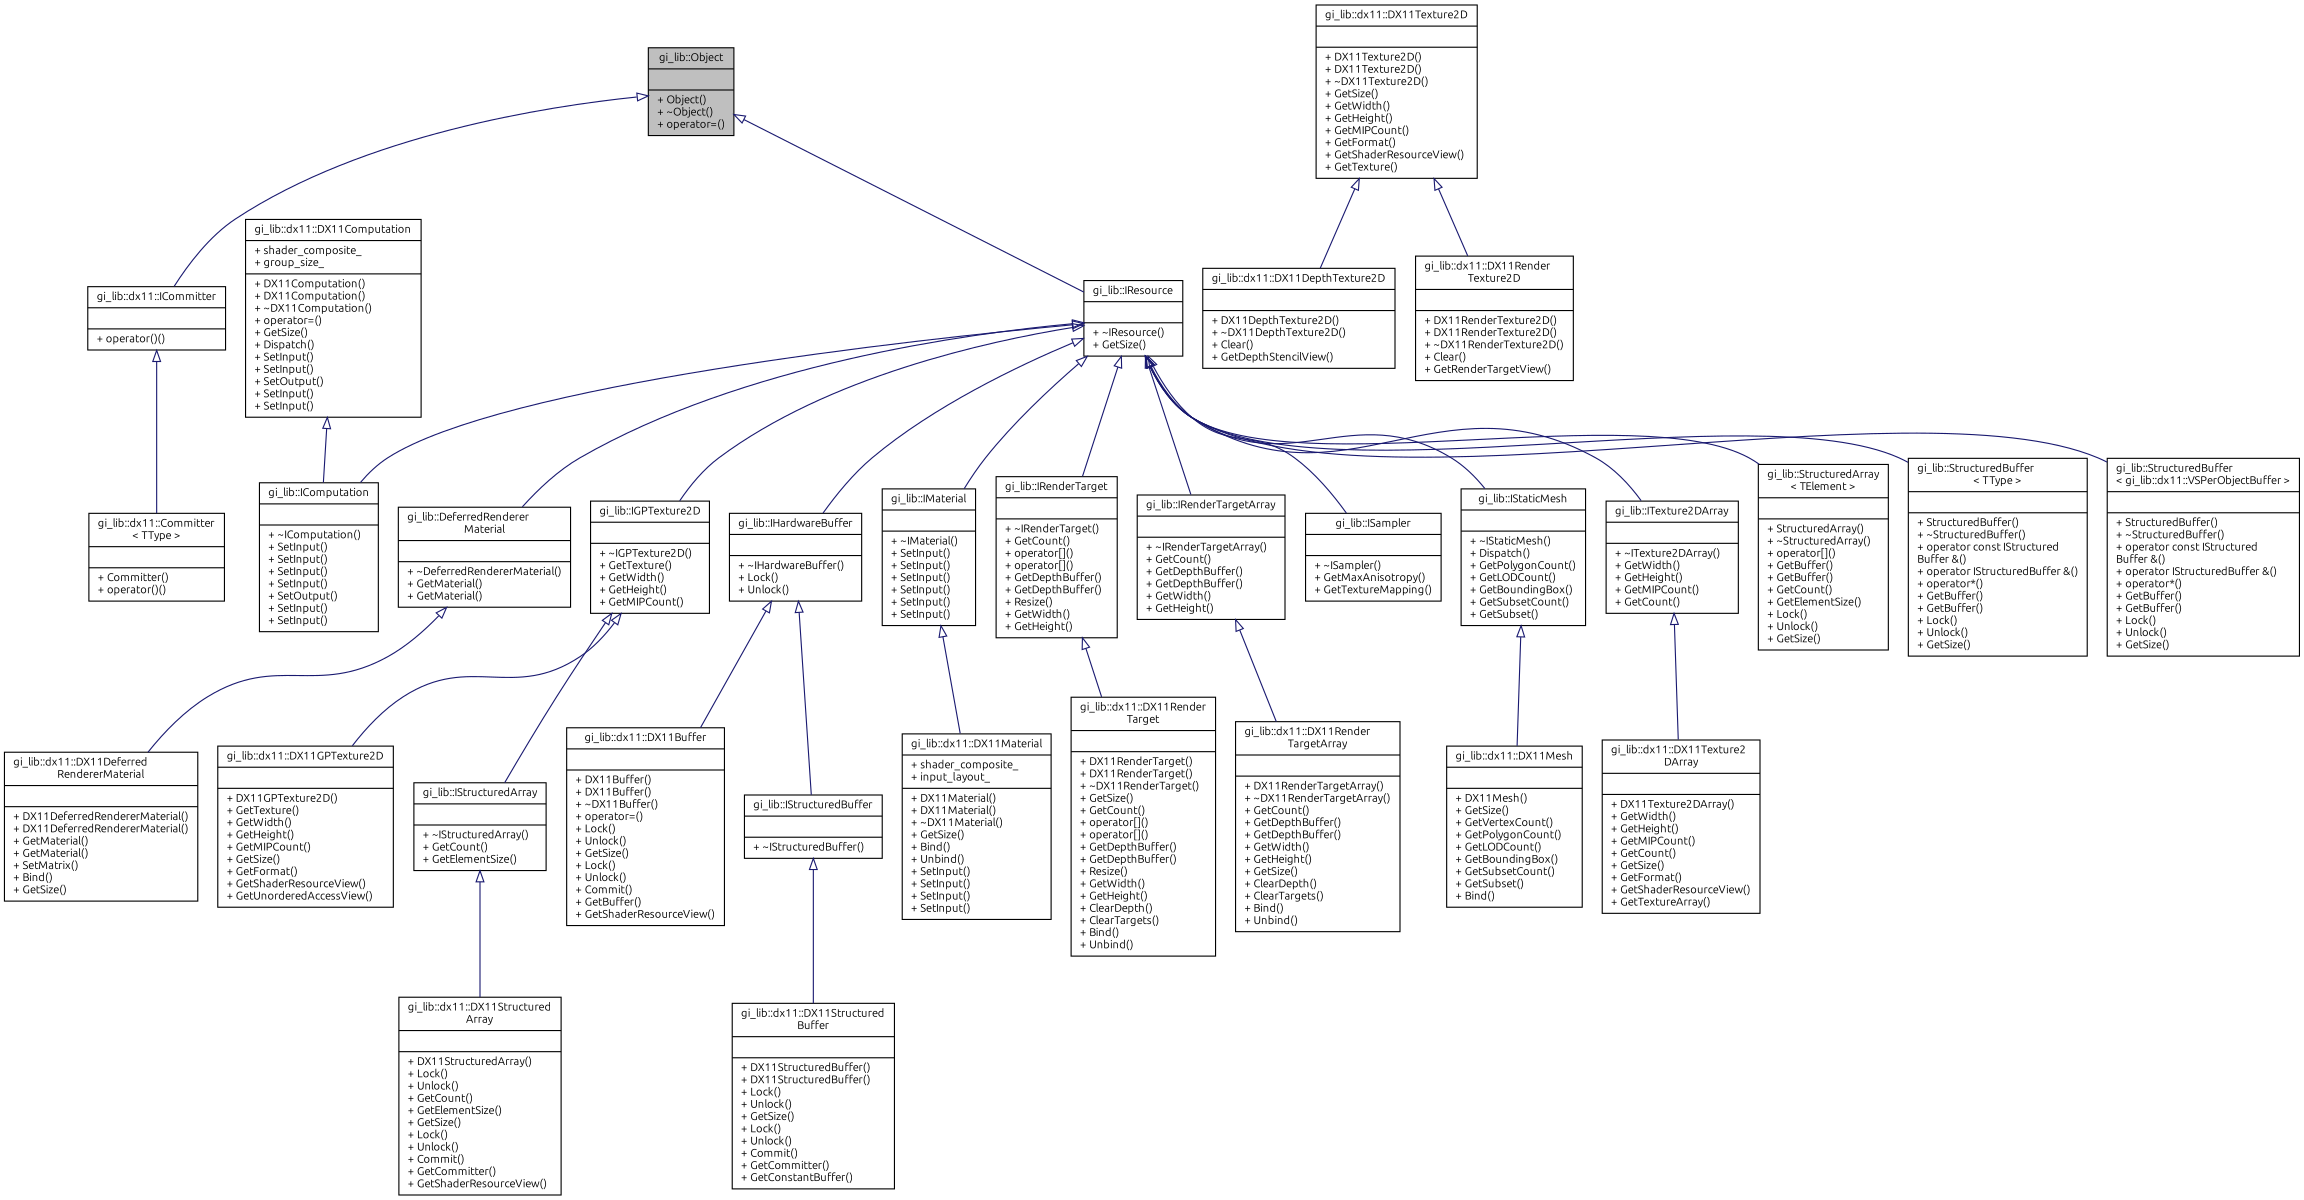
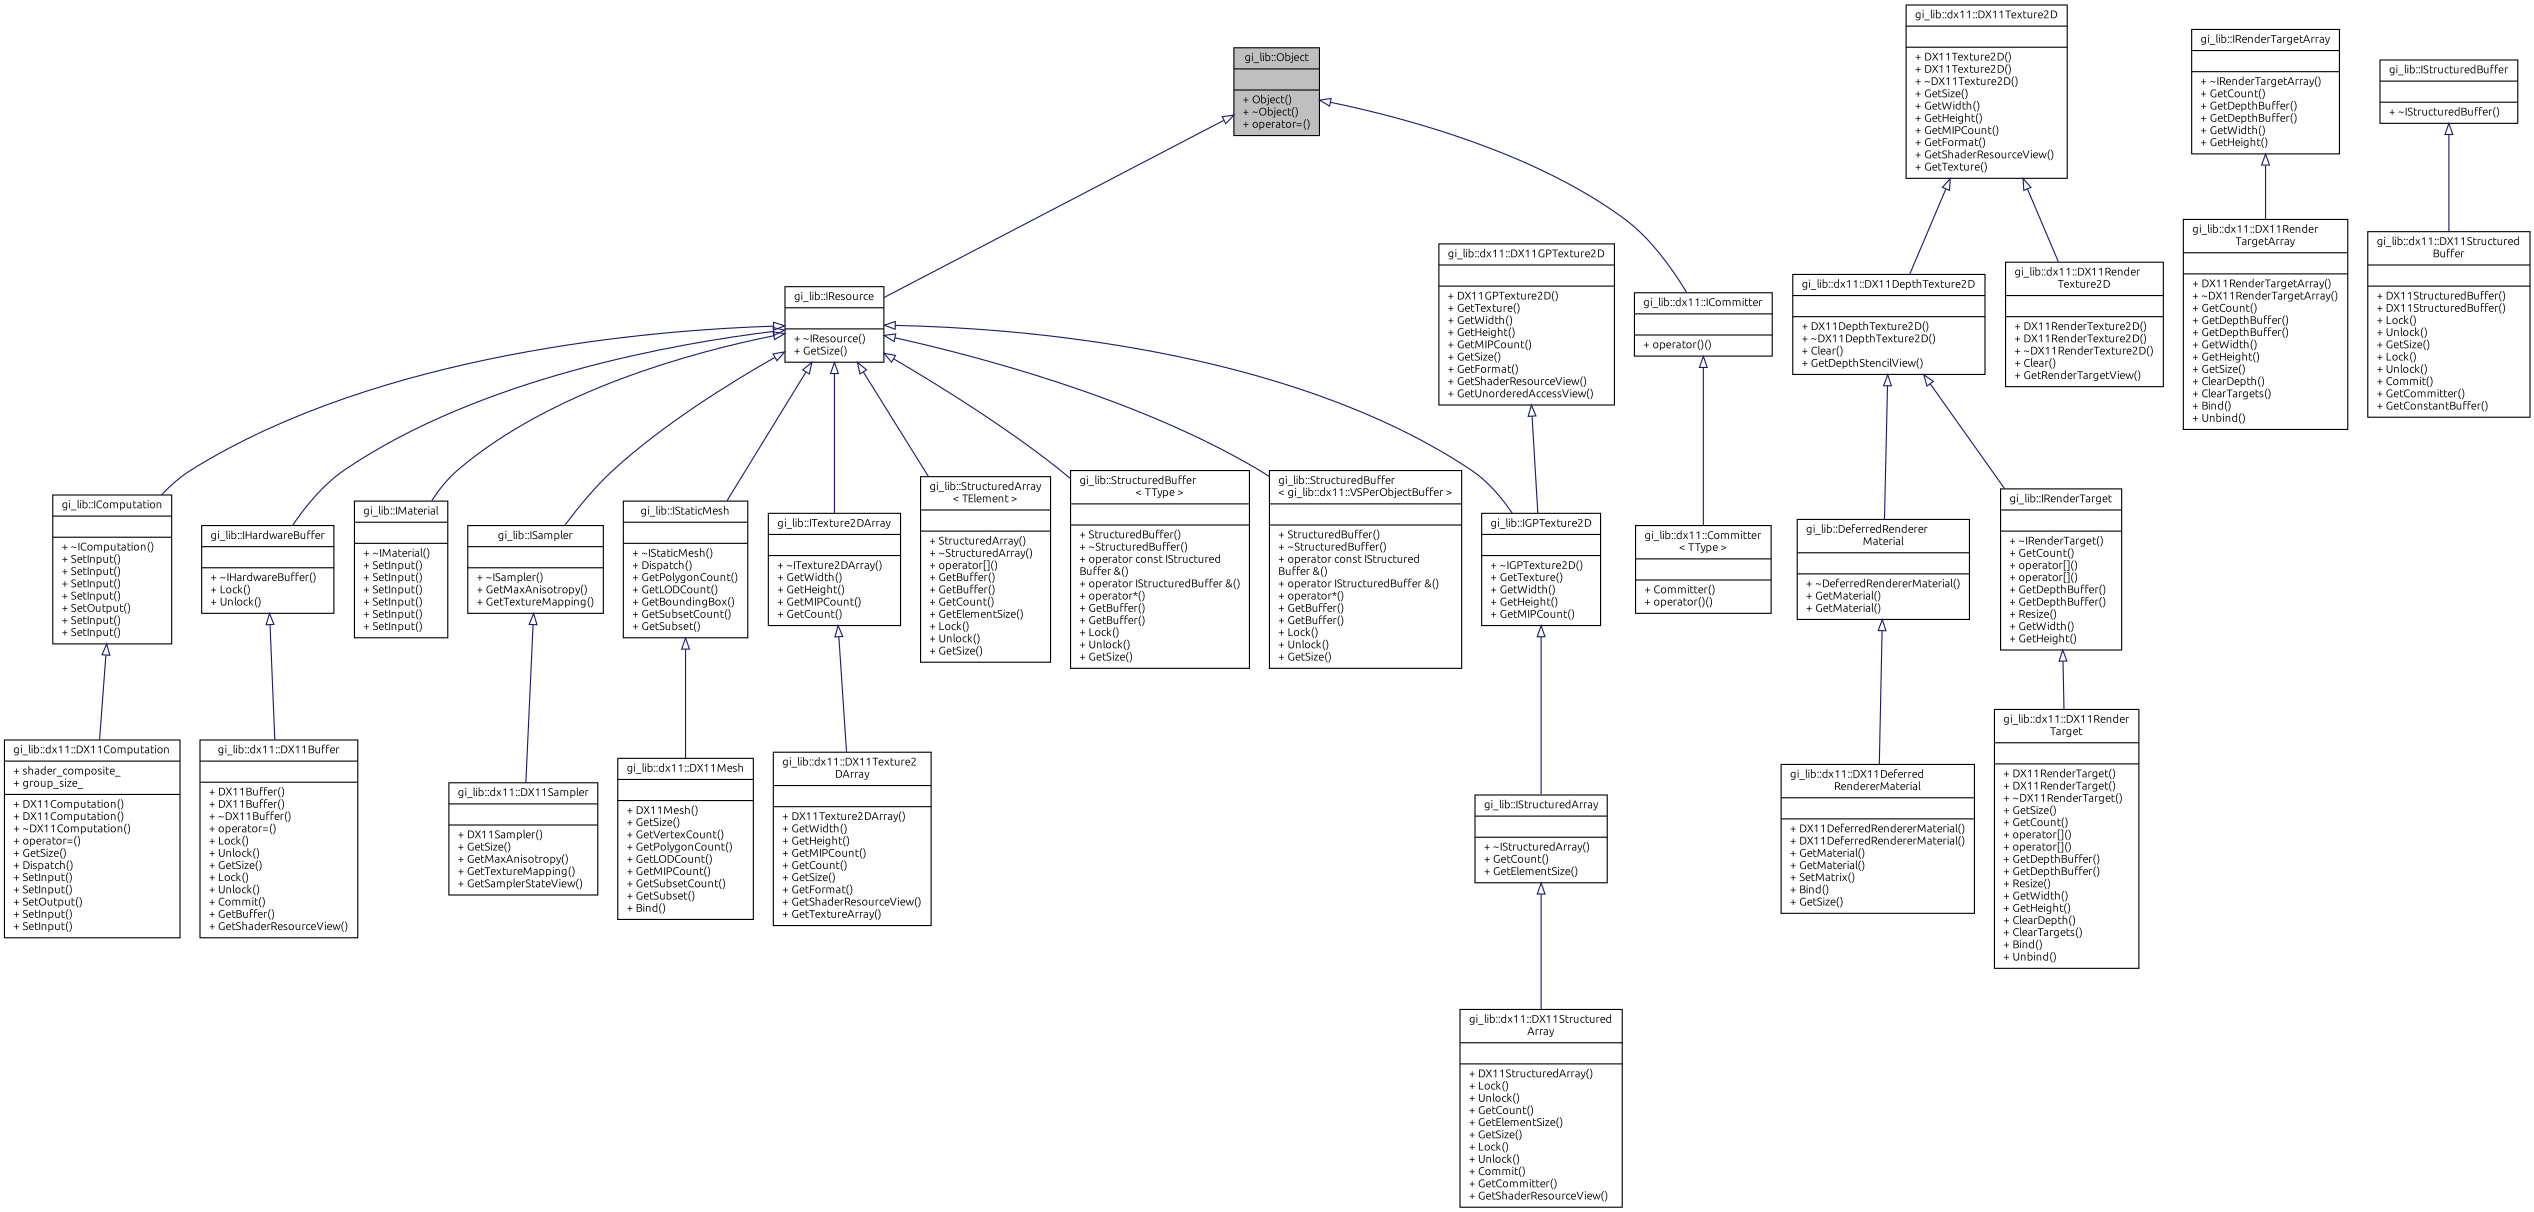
edge "gi_lib::DeferredRenderer" -> "gi_lib::IResource": now "gi_lib::DeferredRenderer" -> "gi_lib::dx11::DX11DepthTexture2D"
edge "gi_lib::IRenderTarget" -> "gi_lib::IResource": now "gi_lib::IRenderTarget" -> "gi_lib::dx11::DX11DepthTexture2D"
edge "gi_lib::IRenderTargetArray" -> "gi_lib::IResource": removed
edge "gi_lib::IComputation" -> "gi_lib::dx11::DX11Computation": reversed
edge "gi_lib::dx11::DX11GPTexture2D" -> "gi_lib::IGPTexture2D": reversed
edge "gi_lib::IStructuredBuffer" -> "gi_lib::IHardwareBuffer": removed
node "gi_lib::dx11::DX11Material": removed
node "gi_lib::dx11::DX11Sampler": added
node "gi_lib::dx11::DX11Mesh": text "+ GetBoundingBox()" -> "+ GetMIPCount()"
